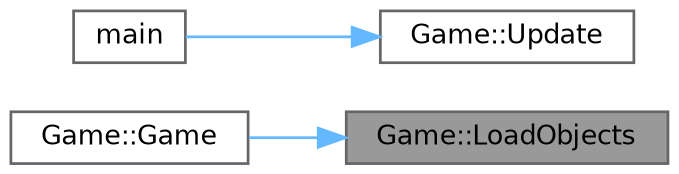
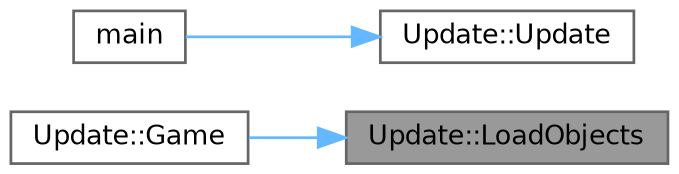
node "Game::Update": label "Game::Update" -> "Update::Update"
node "Game::Game": label "Game::Game" -> "Update::Game"
node "Game::LoadObjects": label "Game::LoadObjects" -> "Update::LoadObjects"
